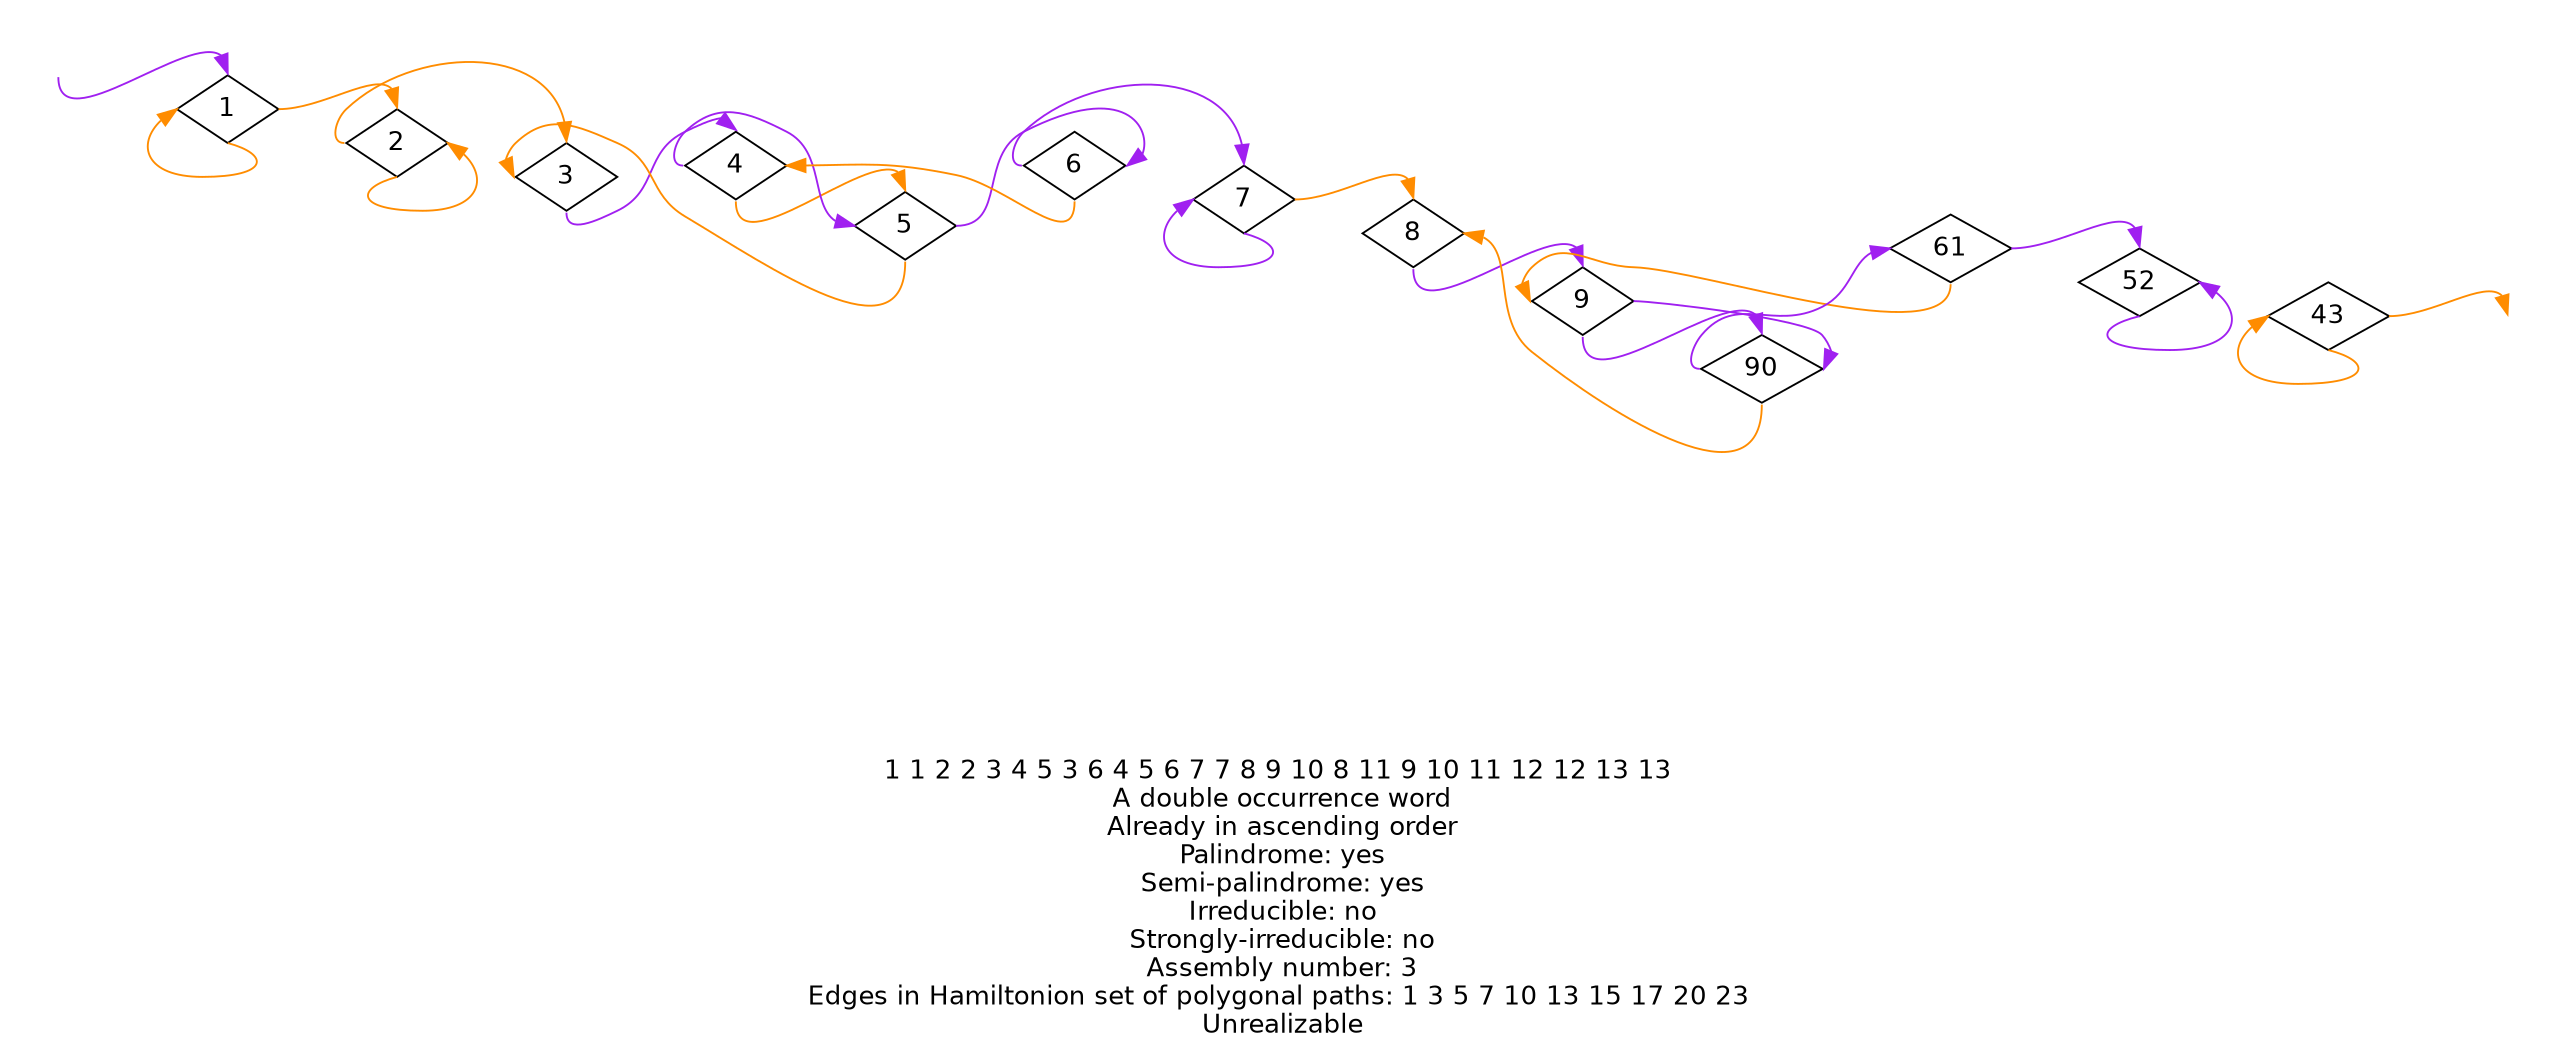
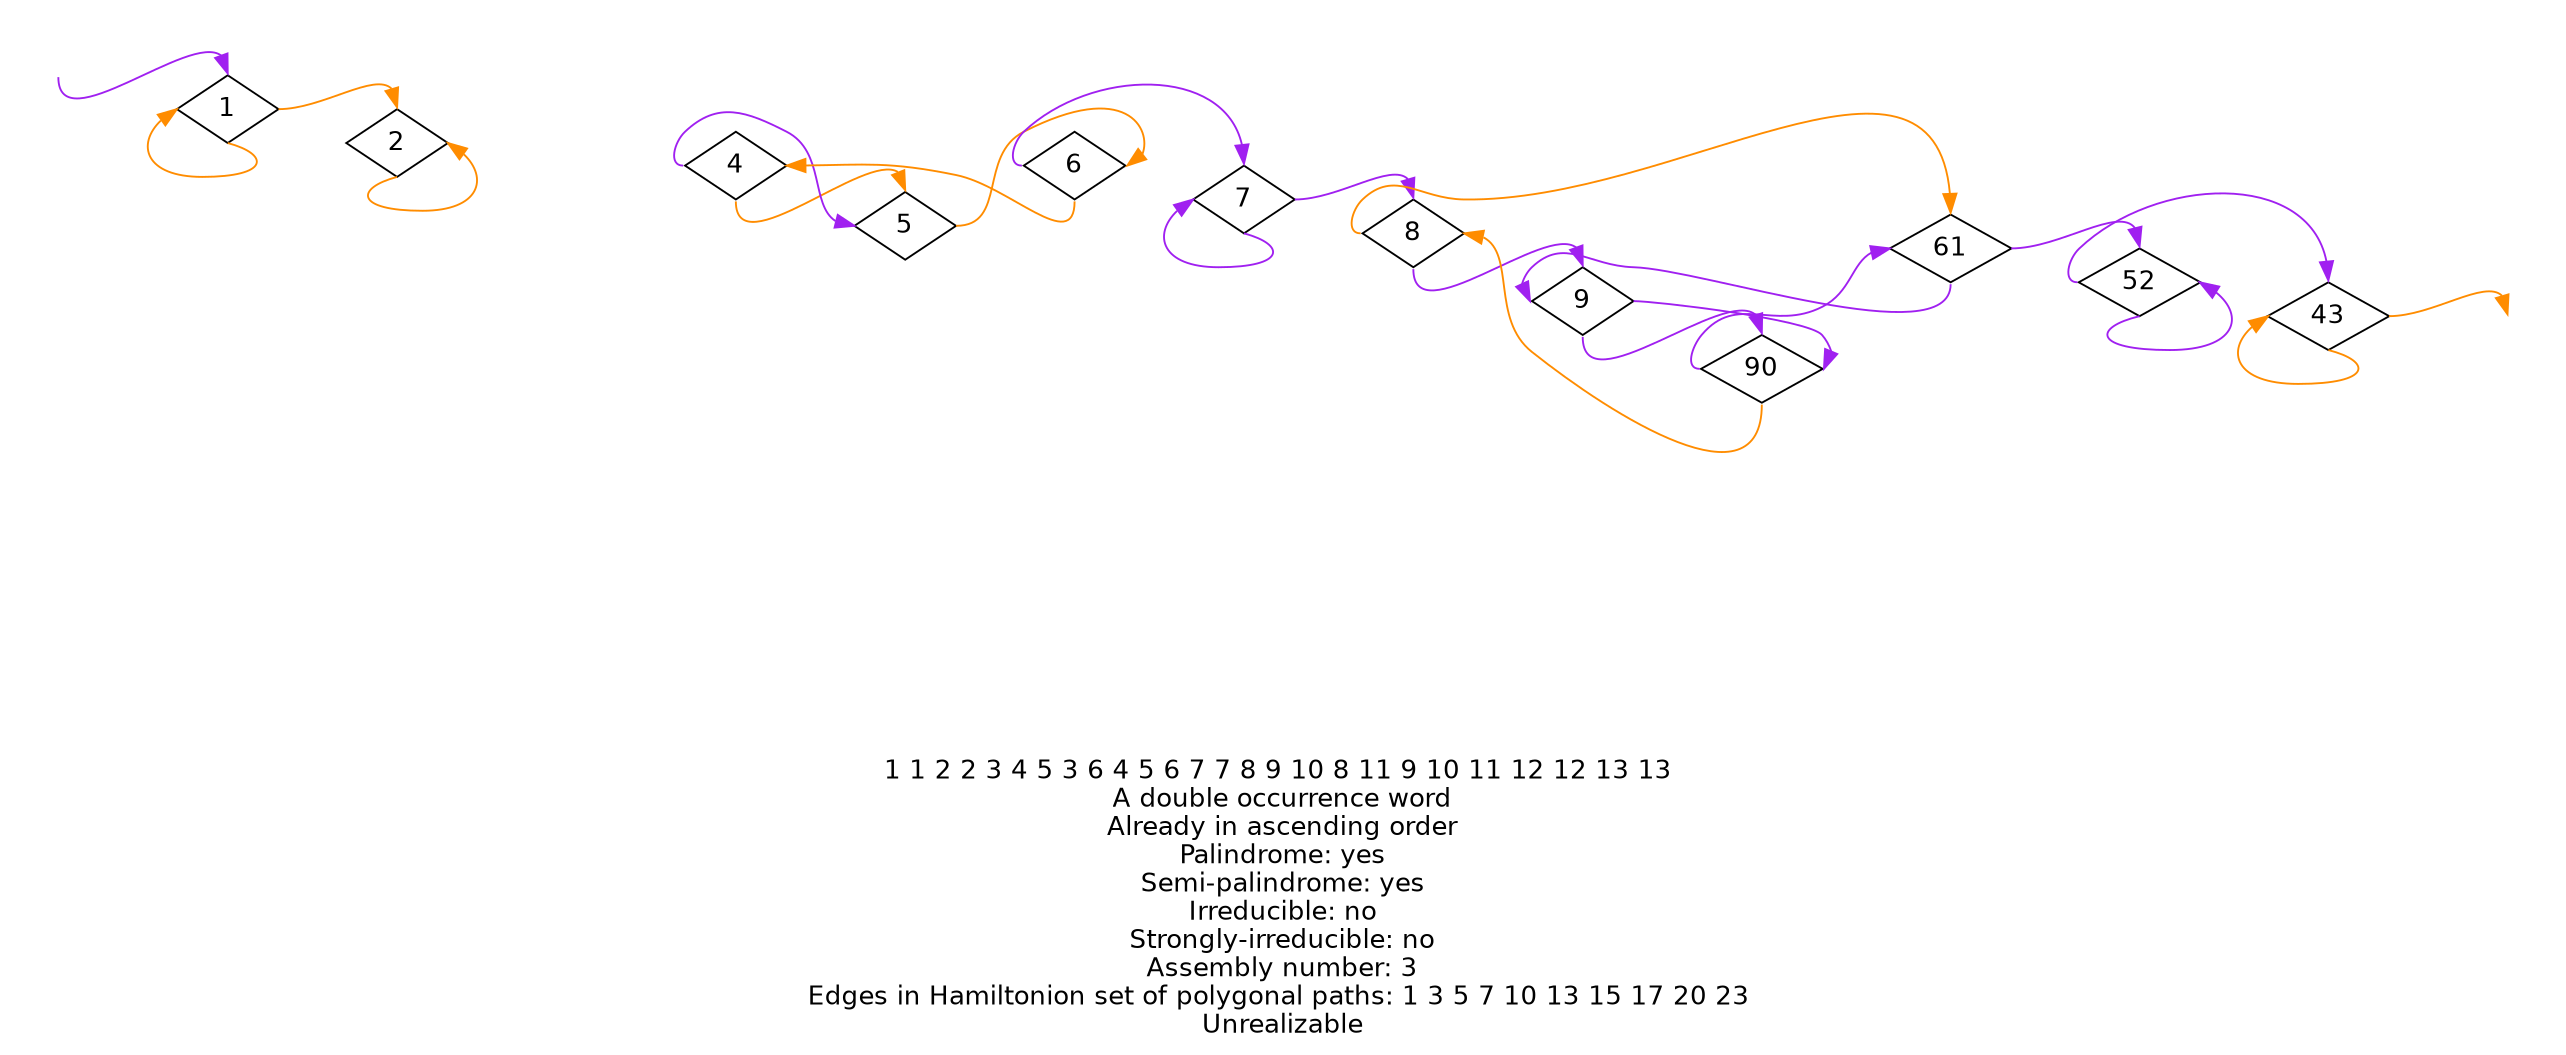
edge "5" -> "6": color purple -> darkorange
edge "8" -> "61": added
node "3": removed
edge "7" -> "8": color darkorange -> purple
edge "52" -> "43": added
edge "61" -> "9": color darkorange -> purple
